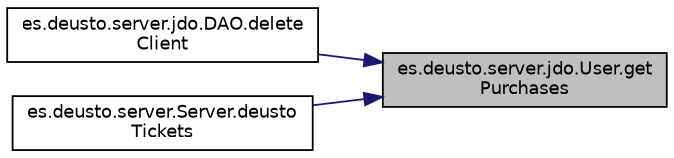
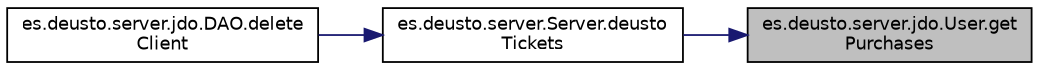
edge "es.deusto.server.jdo.DAO.delete Client" -> "es.deusto.server.jdo.User.get Purchases": now "es.deusto.server.jdo.DAO.delete Client" -> "es.deusto.server.Server.deusto Tickets"
